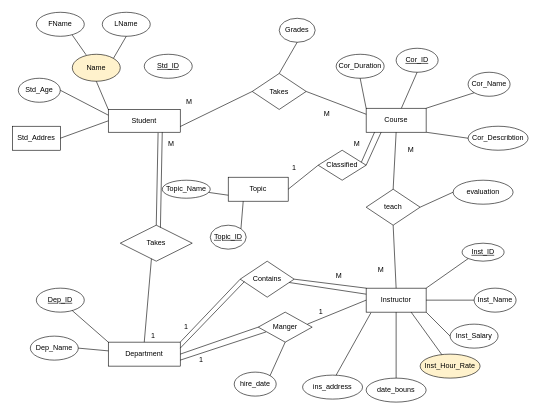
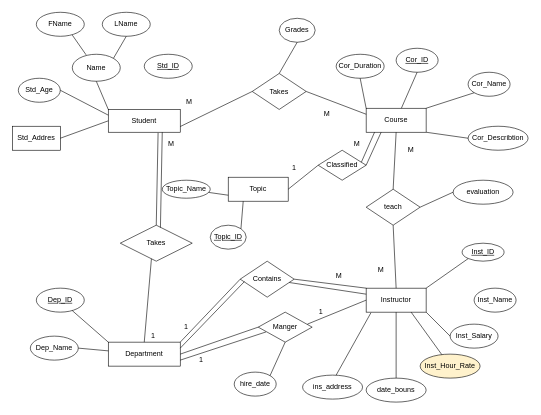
node "Name": fillcolor #fff2cc -> #ffffff
edge "Instructor" -- "Inst_Name": removed
